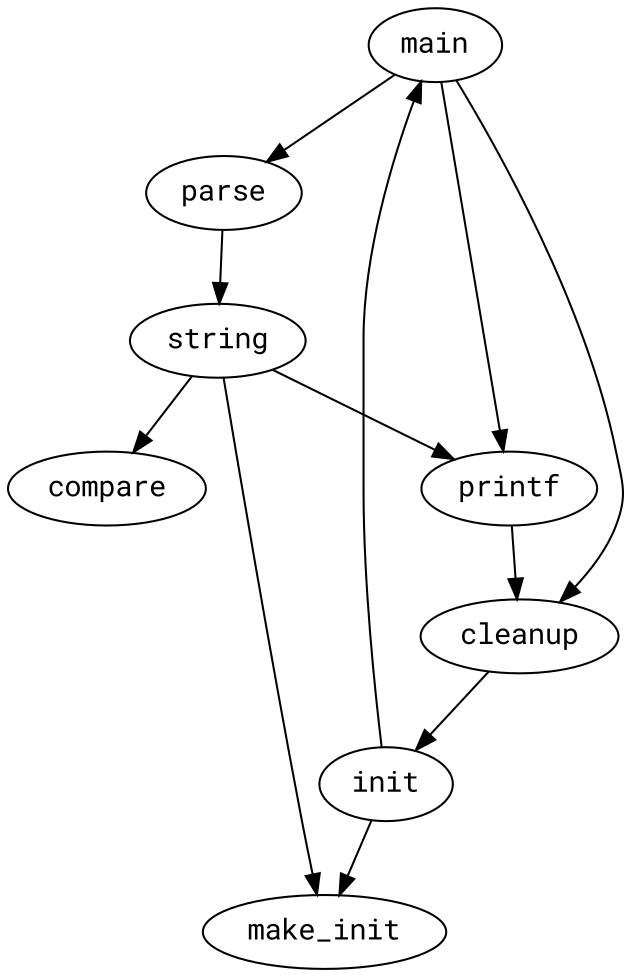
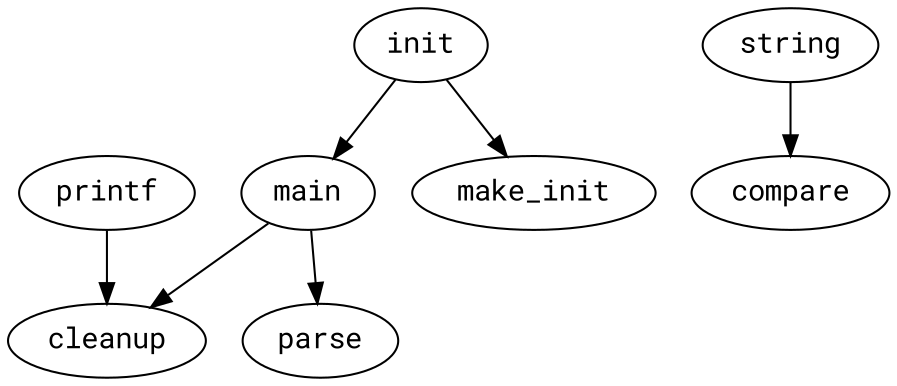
edge "parse" -> "string": removed
edge "main" -> "printf": removed
edge "string" -> "printf": removed
edge "string" -> "make_init": removed
edge "cleanup" -> "init": removed
